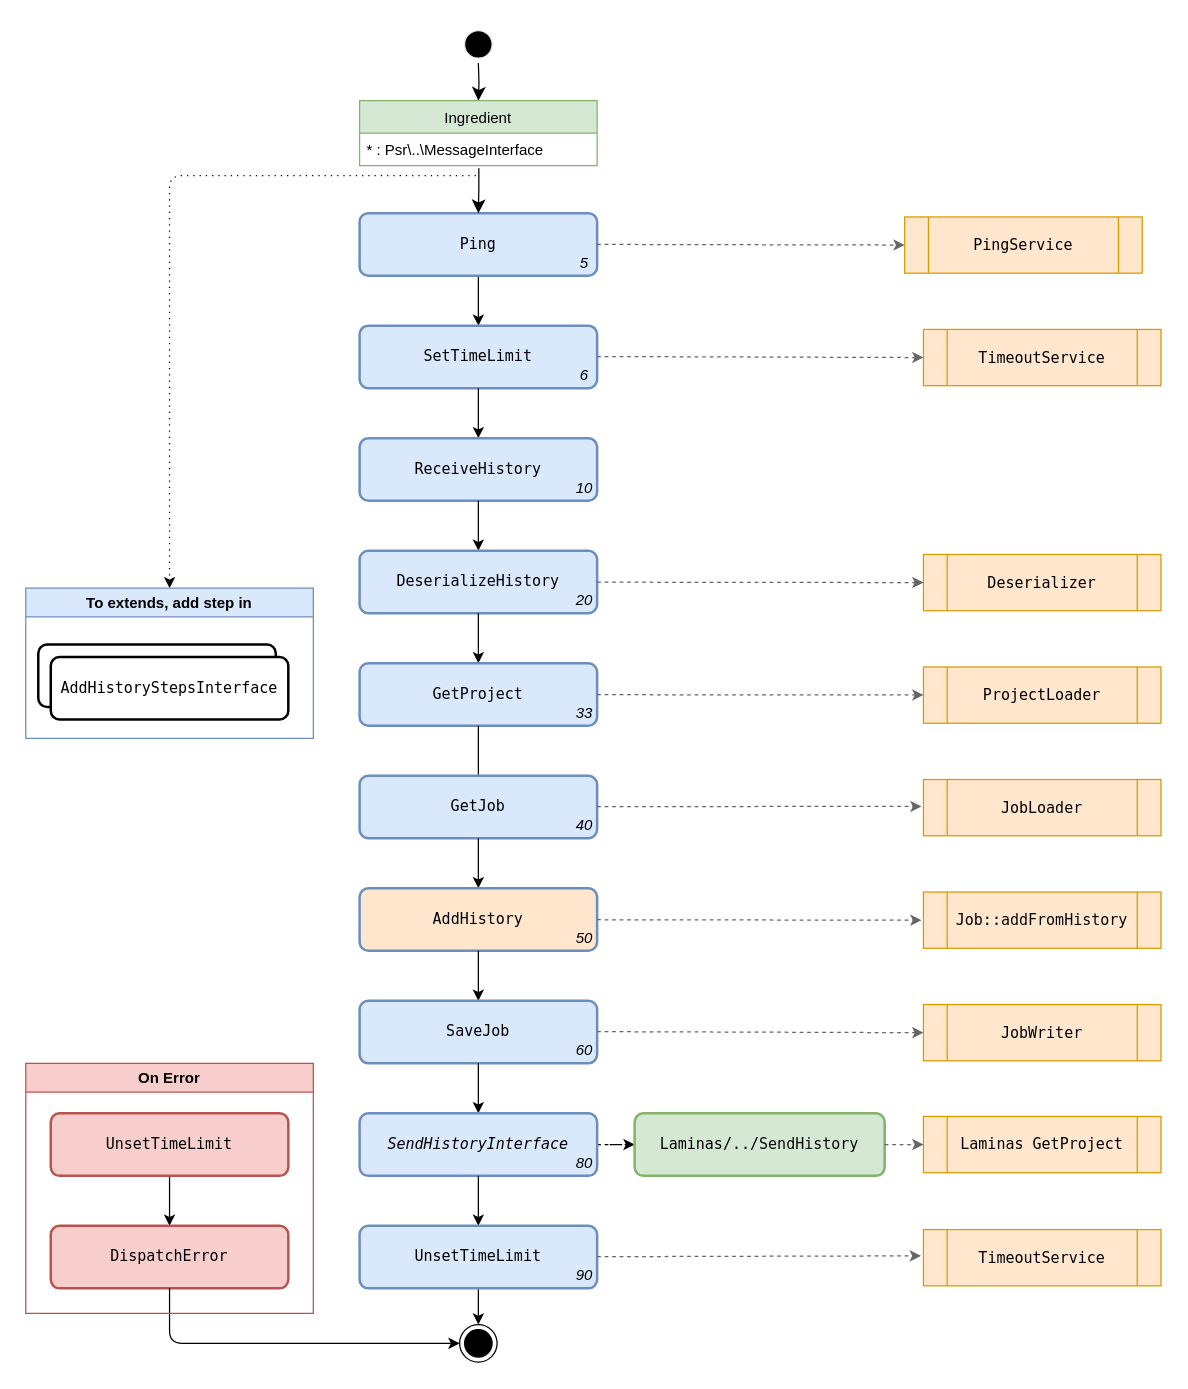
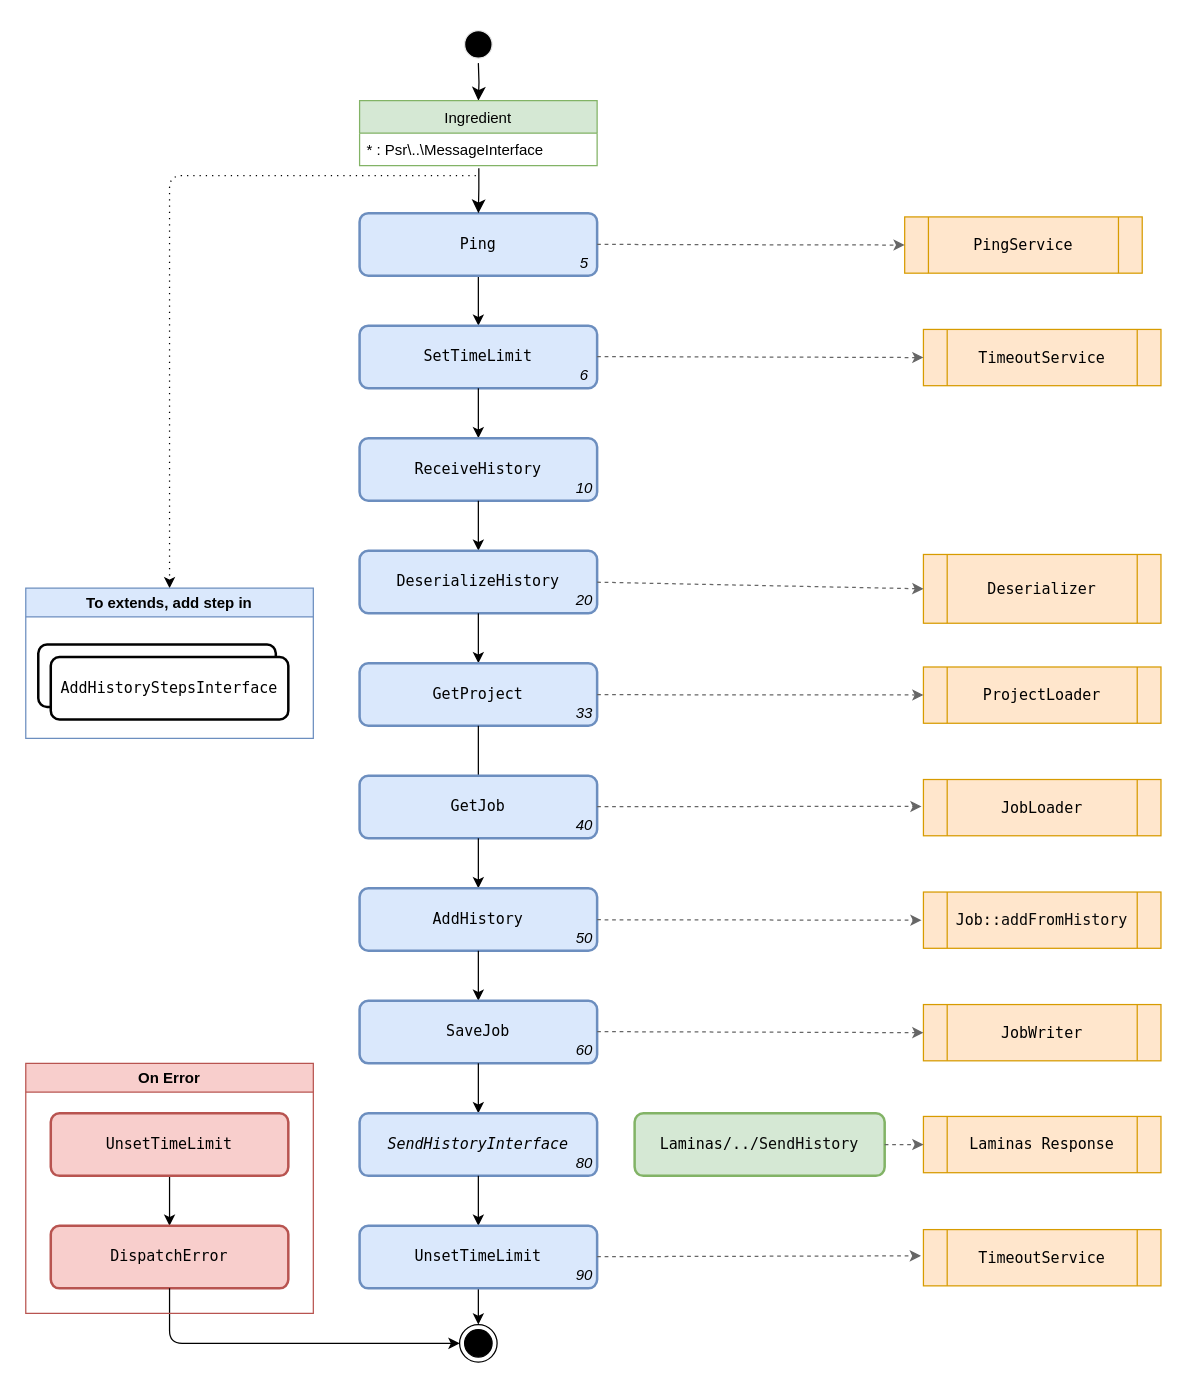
node "Deserializer": size 238x56 -> 238x69
node "AddHistory": fillcolor #ffe6cc -> #dae8fc
edge "SendHistoryInterface" -> "Laminas/../SendHistory": removed
node "Laminas GetProject": label "Laminas GetProject" -> "Laminas Response"
